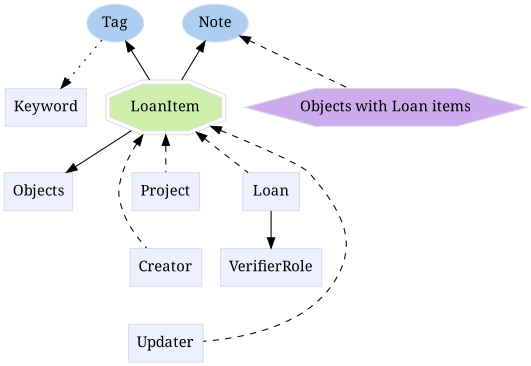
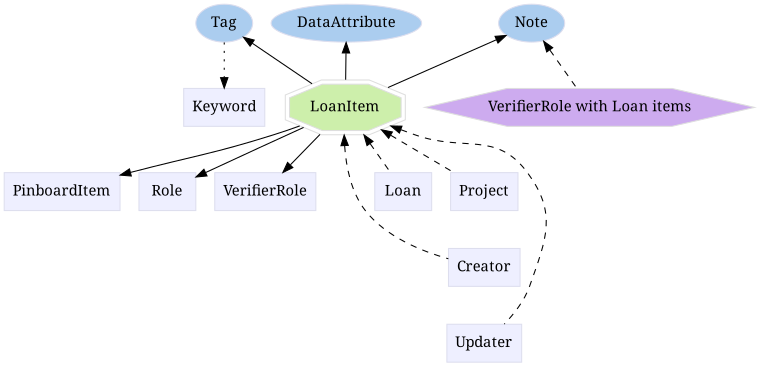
node "DataAttribute": added
node "Objects with Loan items": label "Objects with Loan items" -> "VerifierRole with Loan items"
node "Objects": label "Objects" -> "Role"
node "PinboardItem": added
edge "Loan" -> "VerifierRole": now "LoanItem" -> "VerifierRole"
